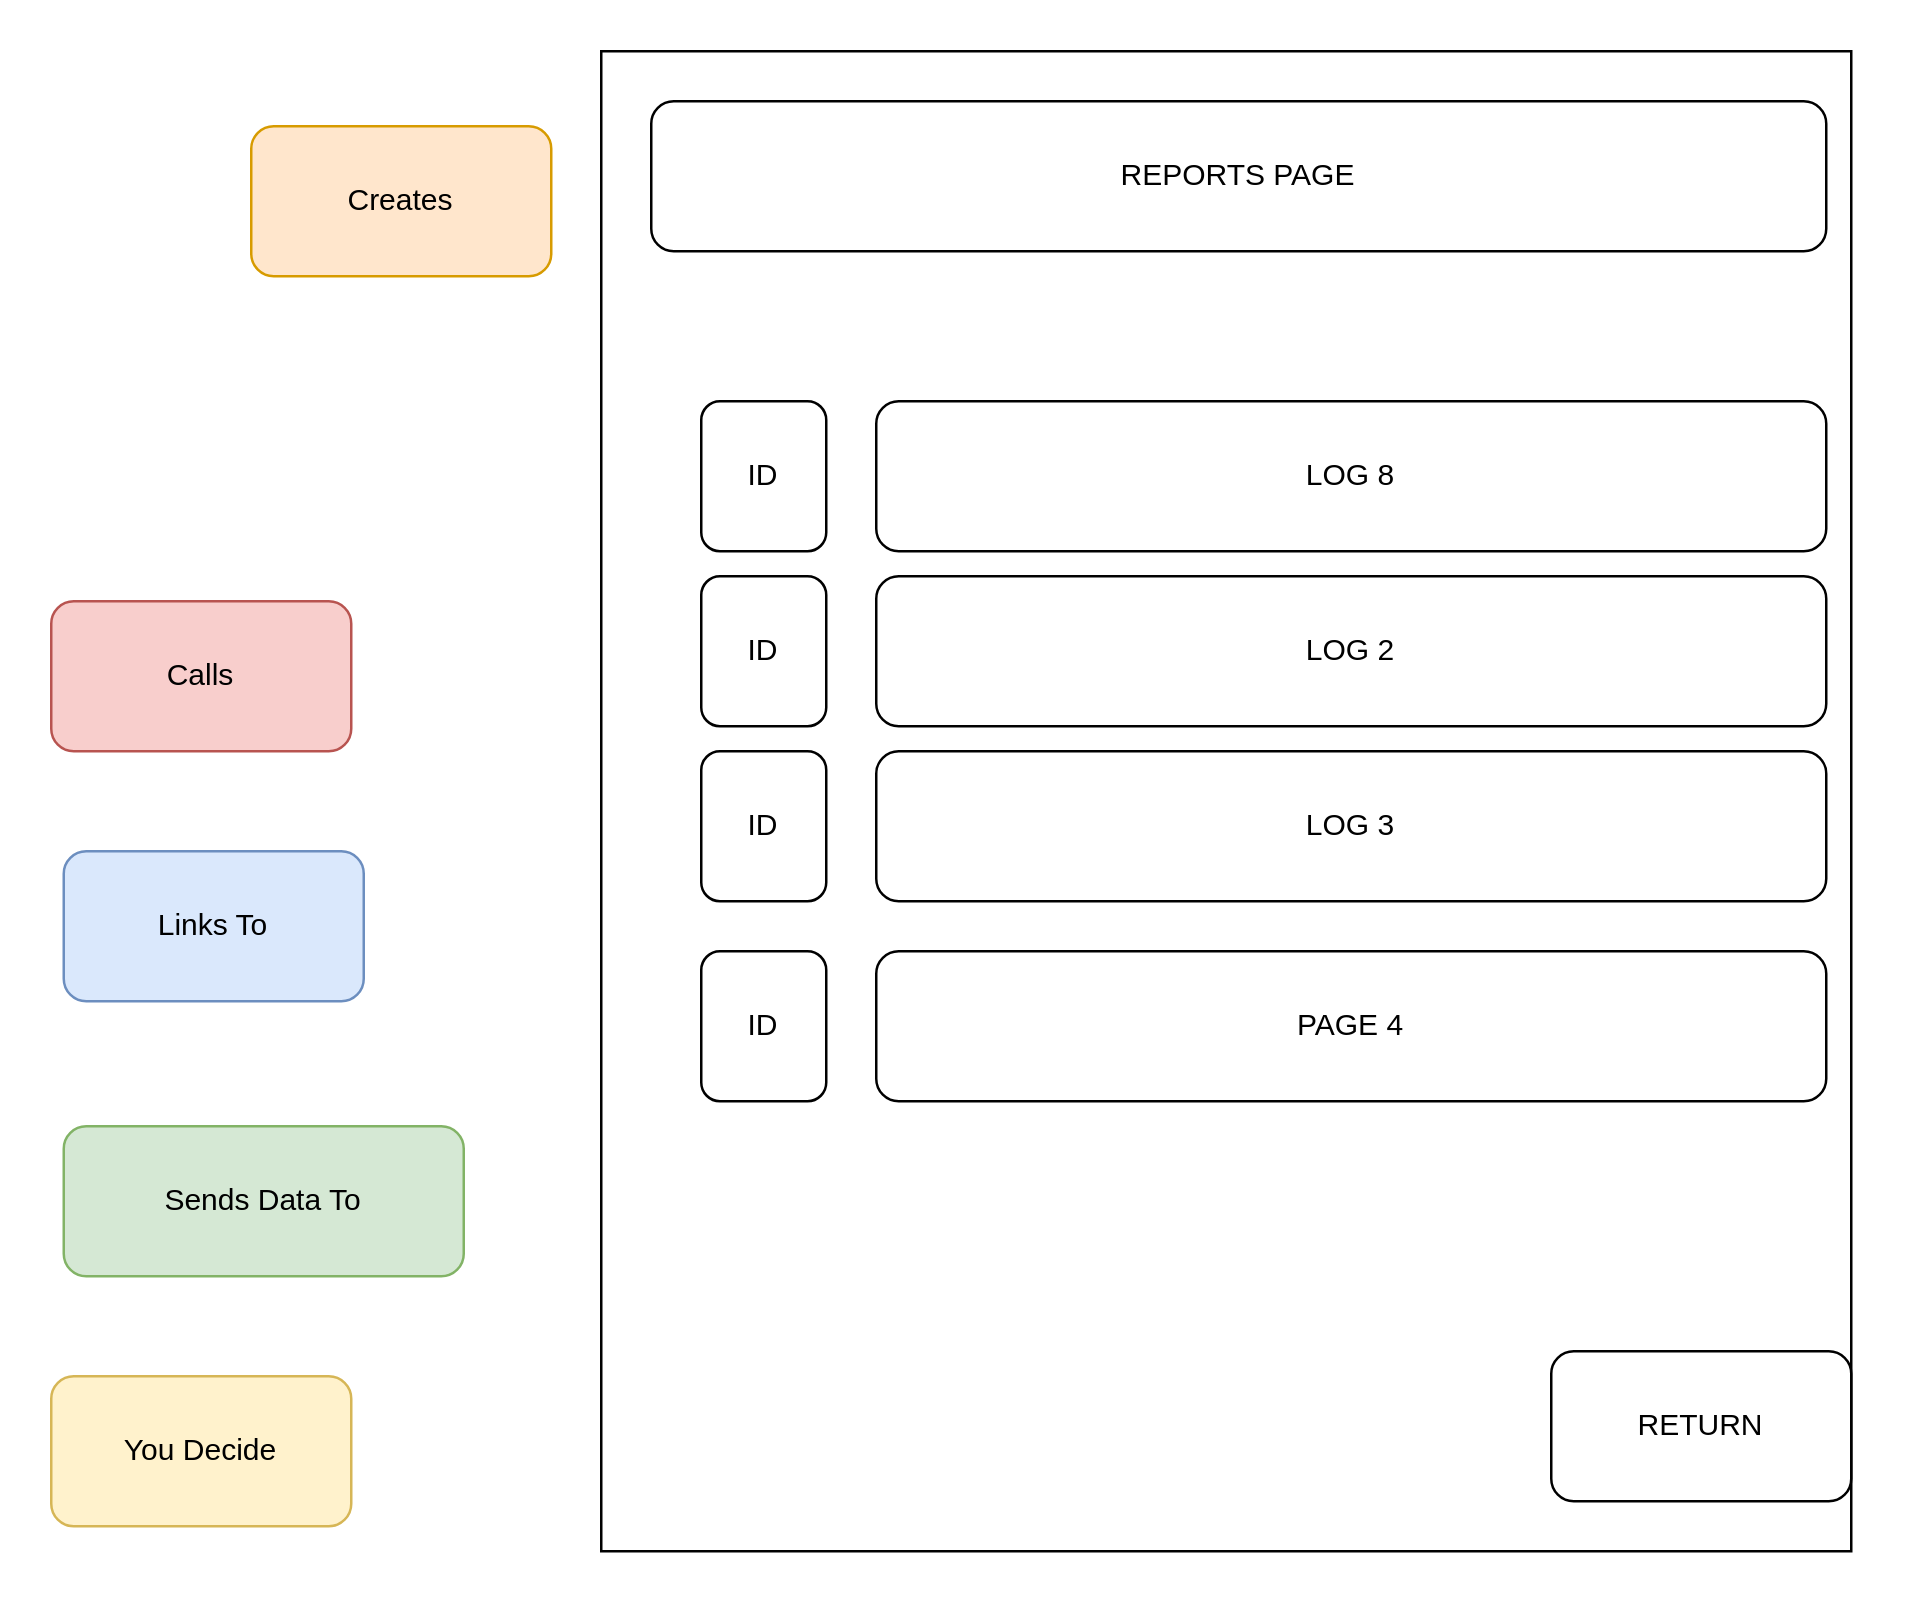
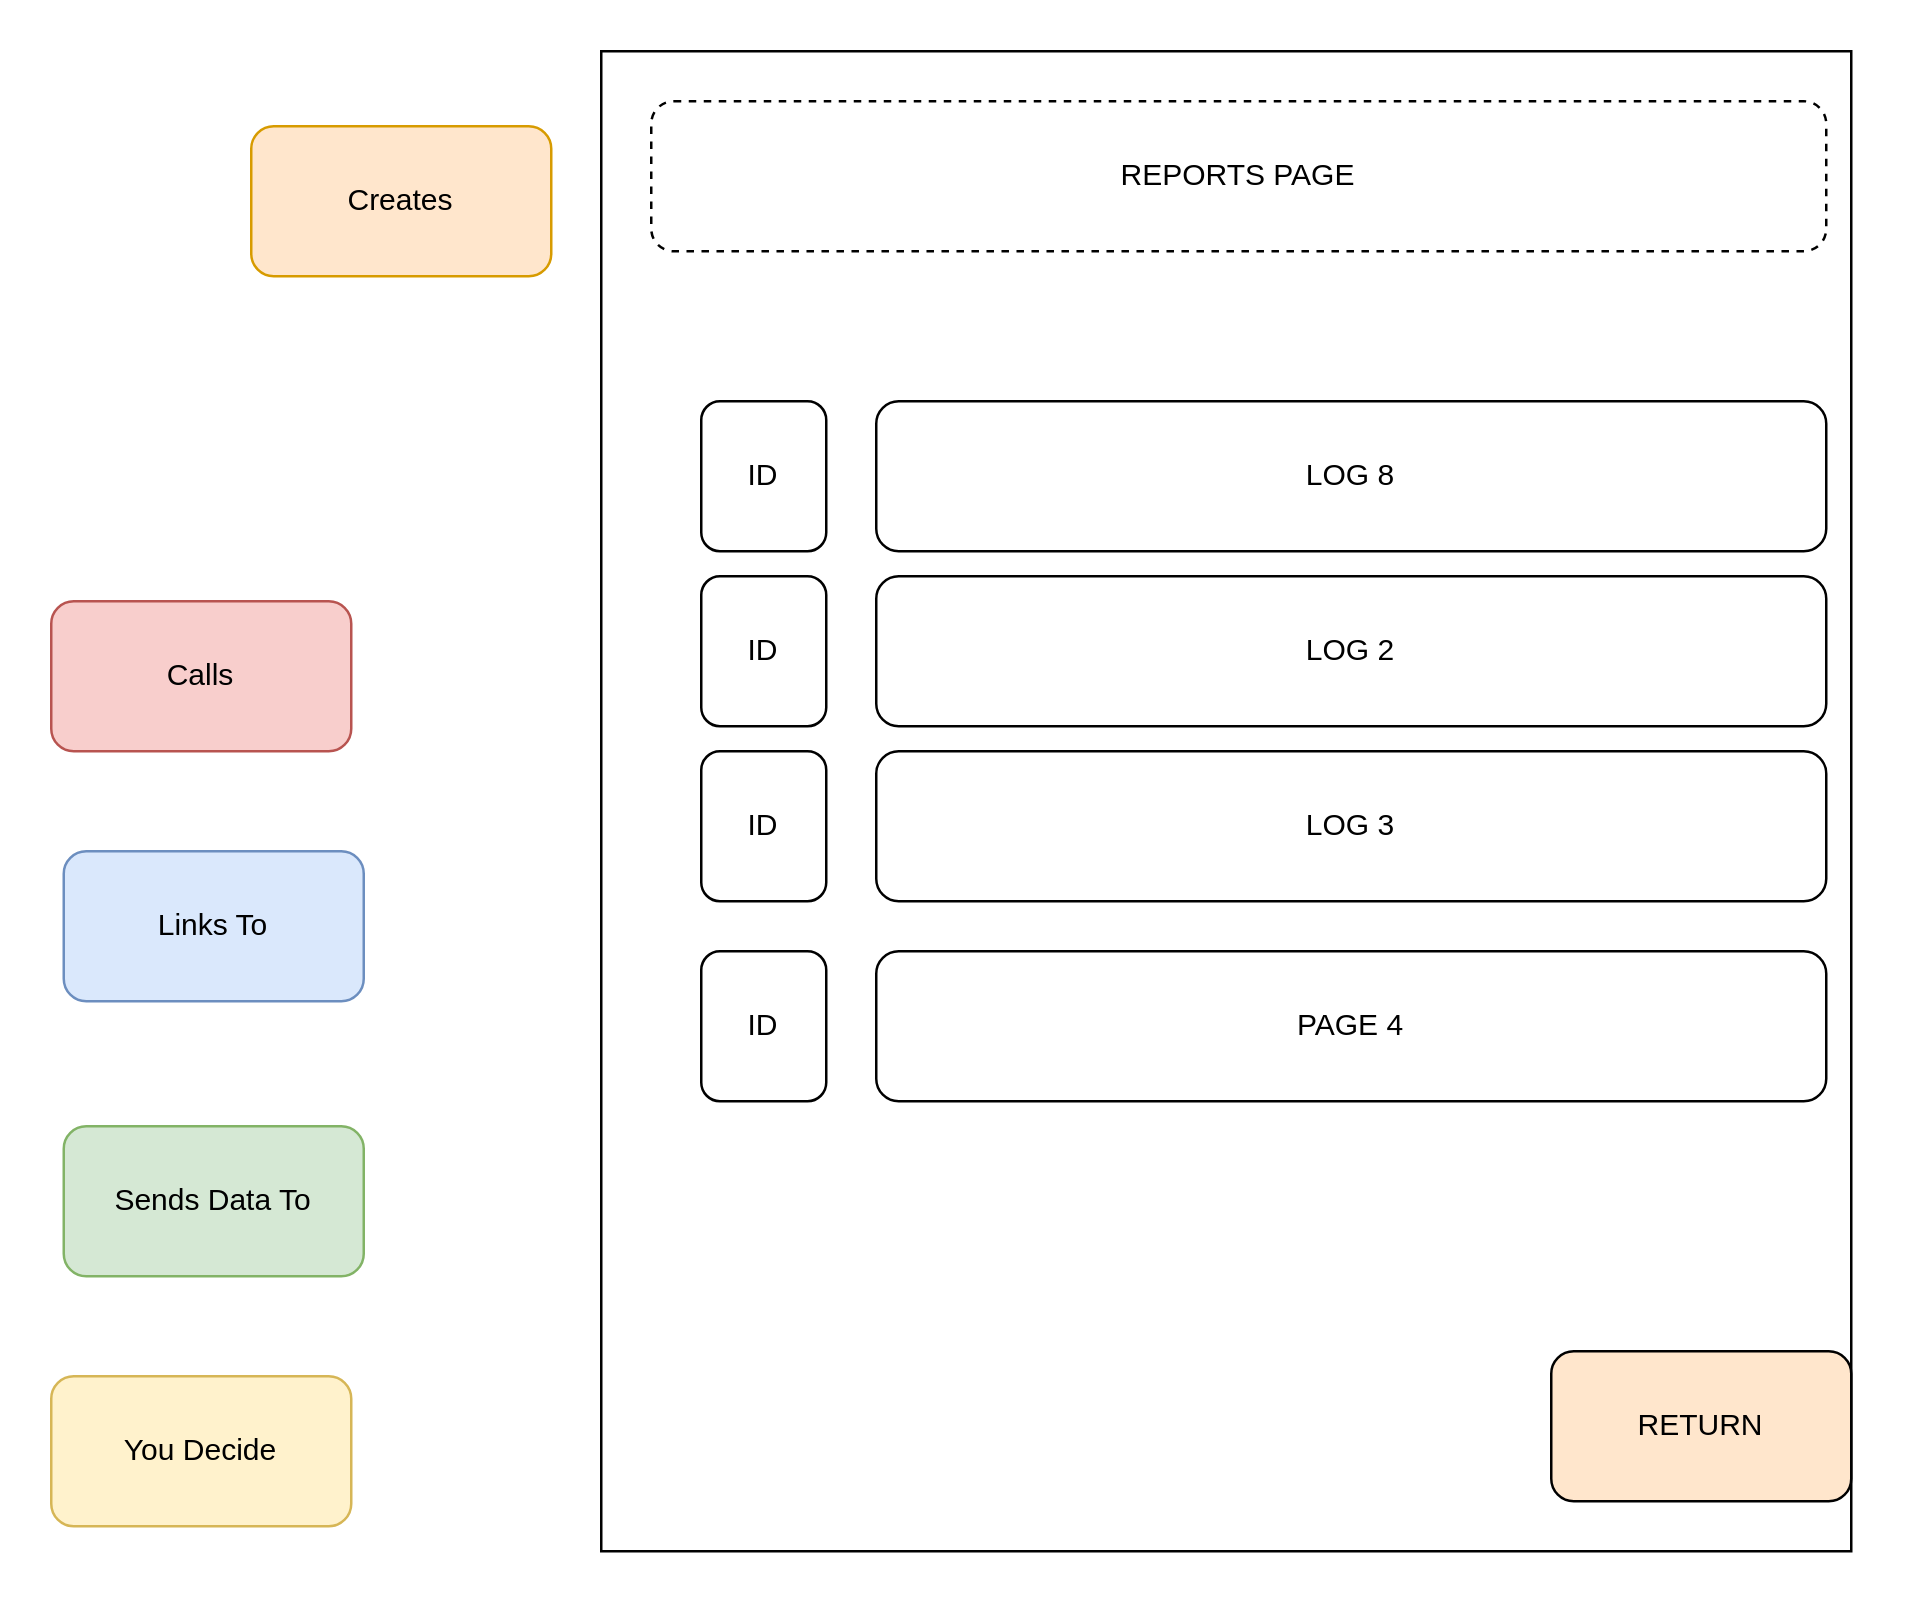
node "REPORTS PAGE": style solid -> dashed
node "Sends Data To": size 400x150 -> 300x150
node "RETURN": fillcolor #ffffff -> #ffe6cc
